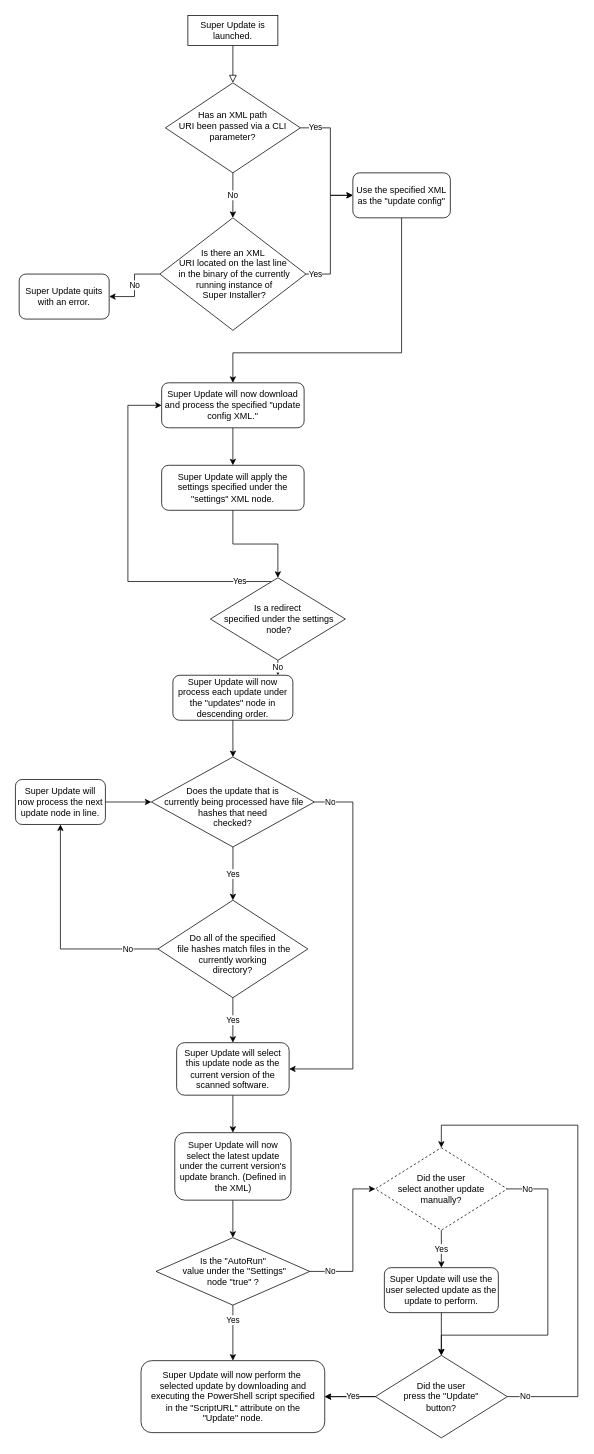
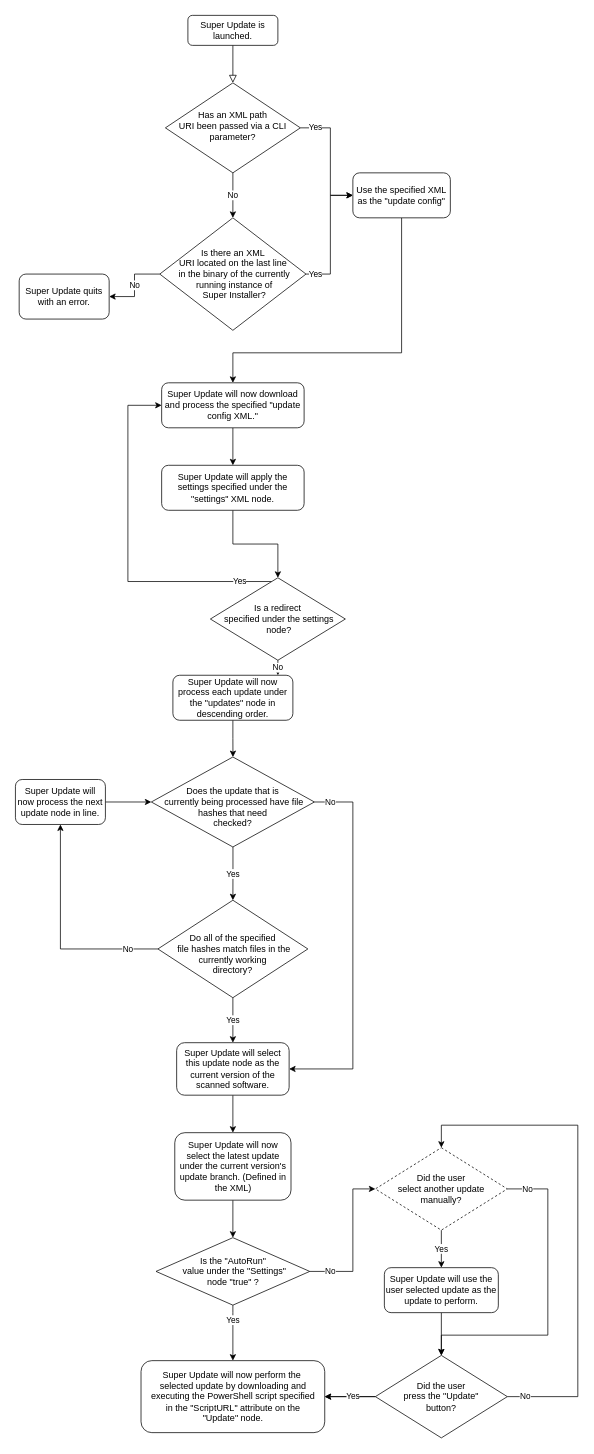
node "Super Update is launched.": shape rectangle -> rounded rectangle
